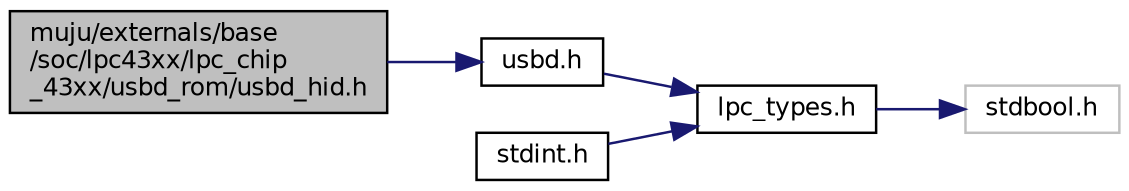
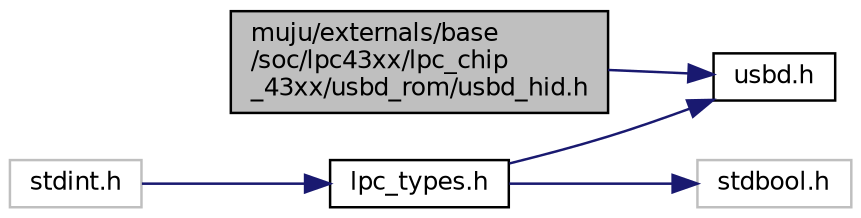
edge "usbd.h" -> "lpc_types.h": reversed
node "stdint.h": color black -> grey75
